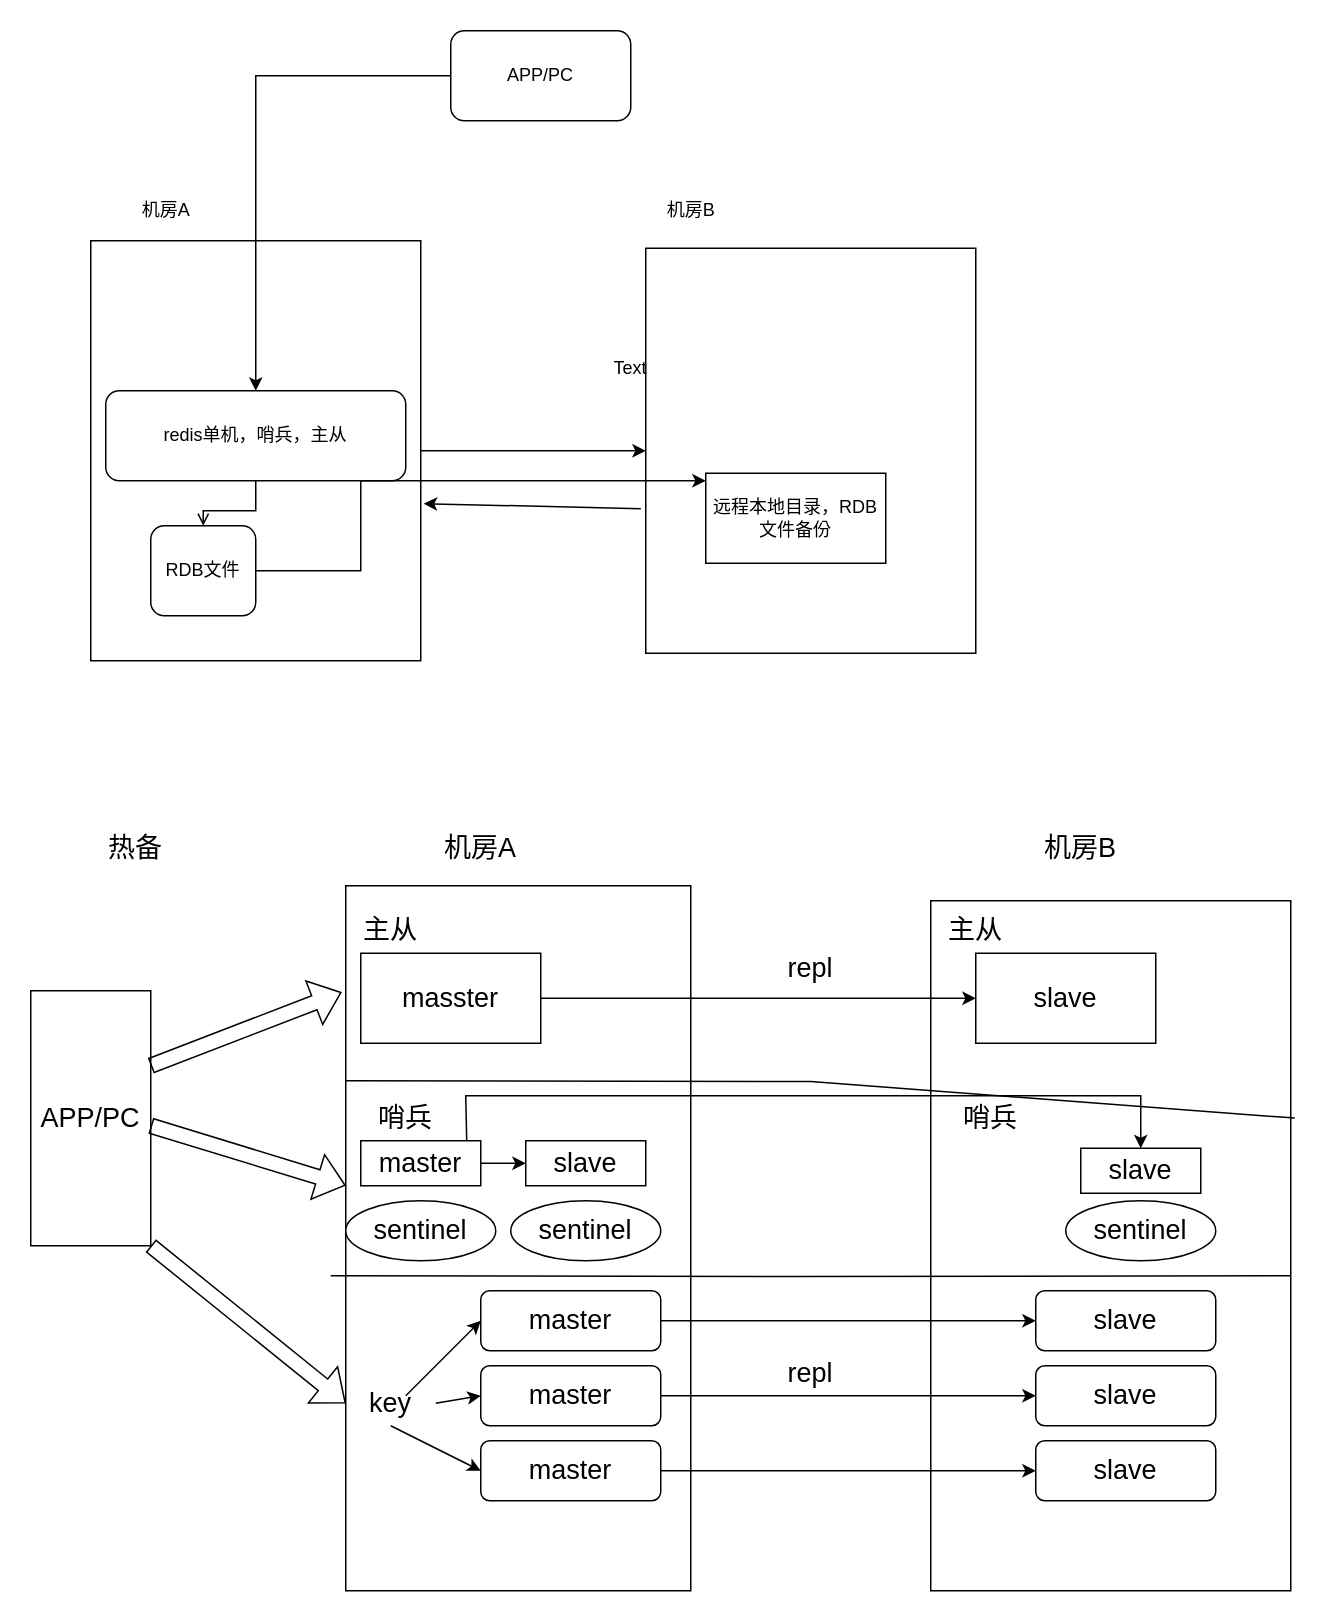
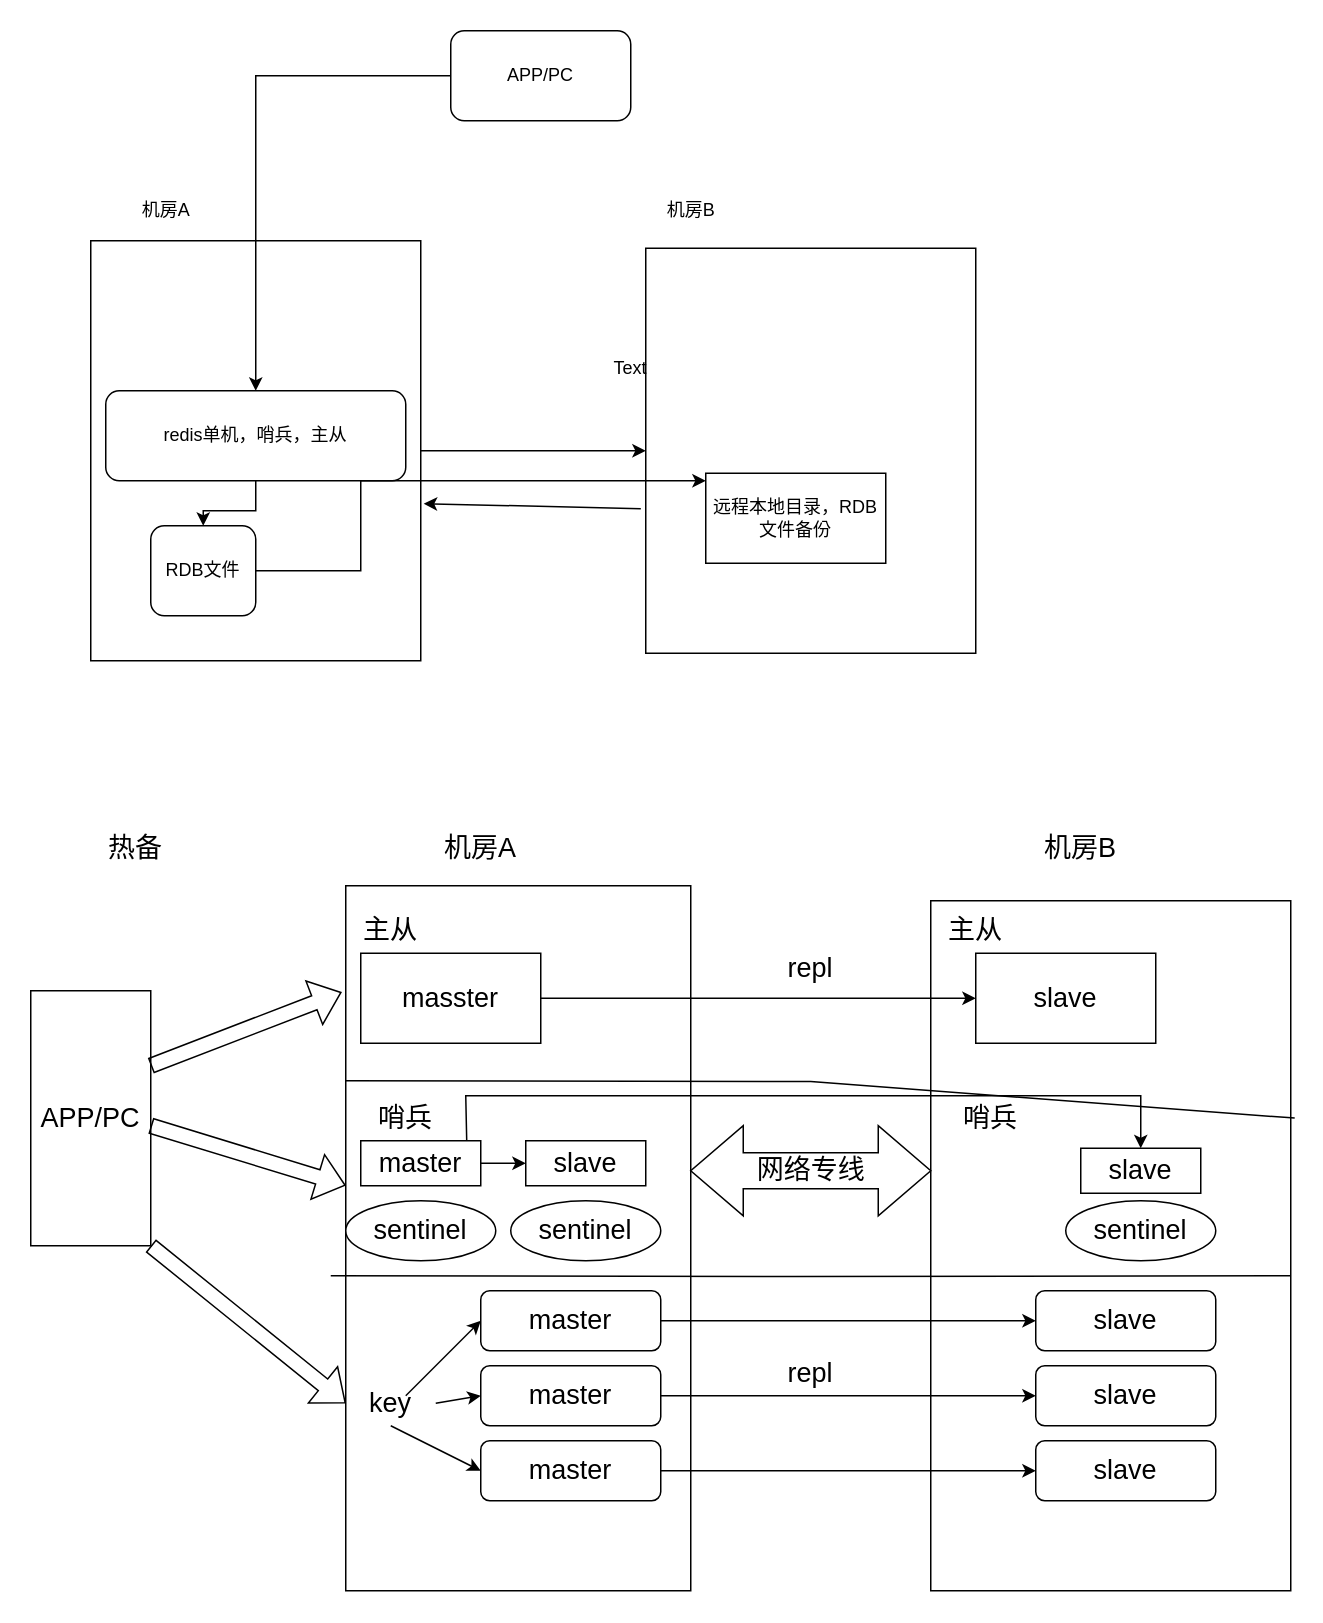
edge "redis单机，哨兵，主从" -> "RDB文件": arrowhead open -> classic
node "网络专线": added
